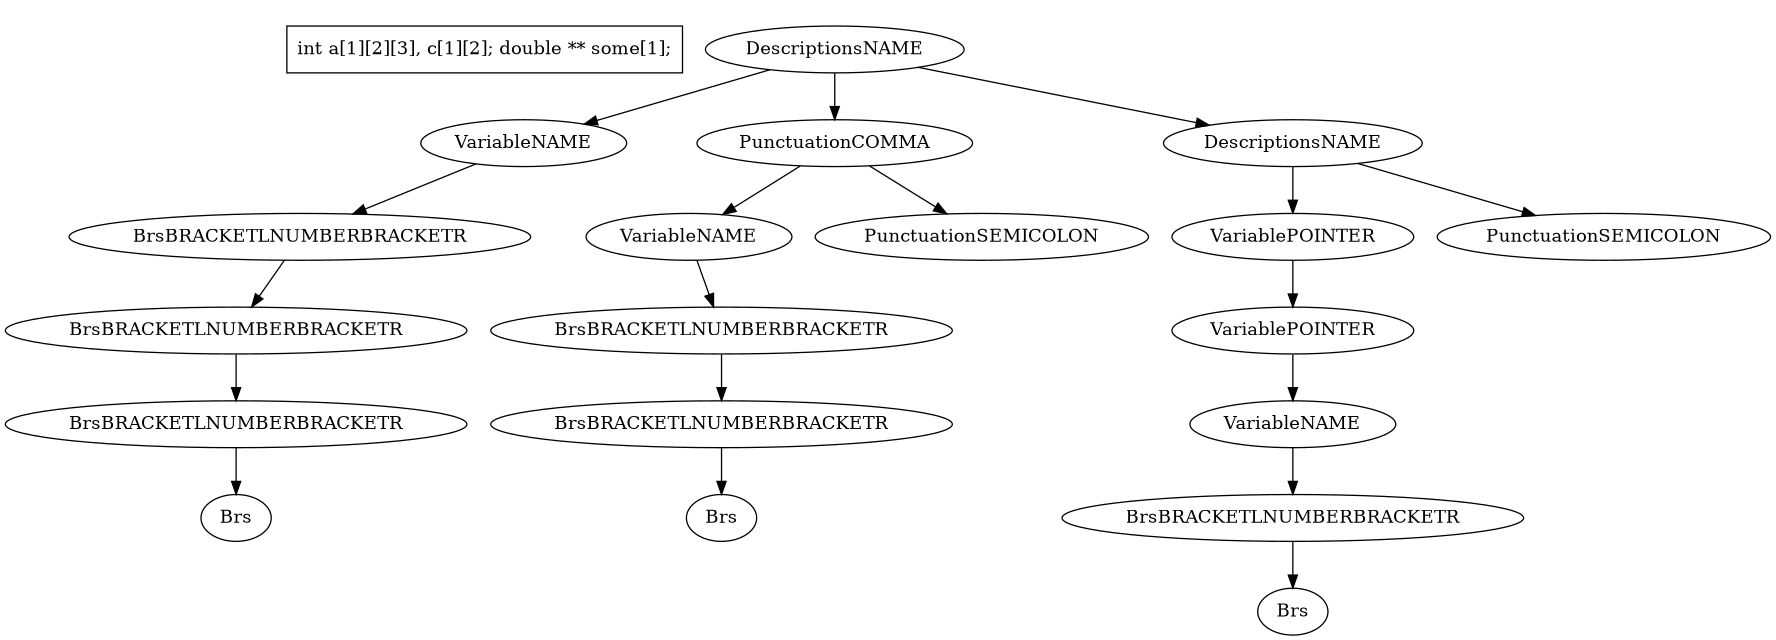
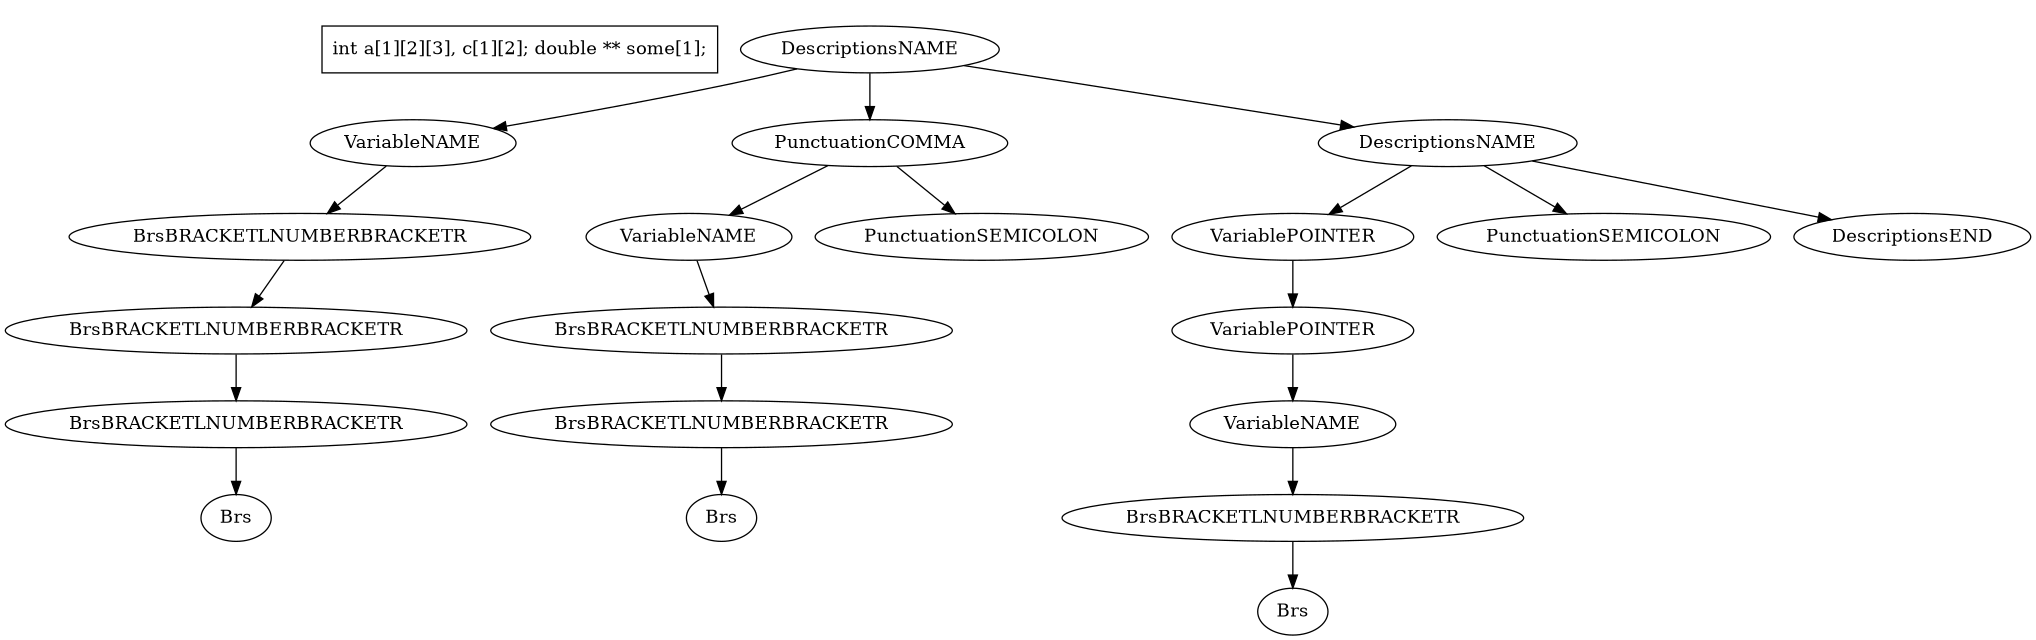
node "DescriptionsEND": added
